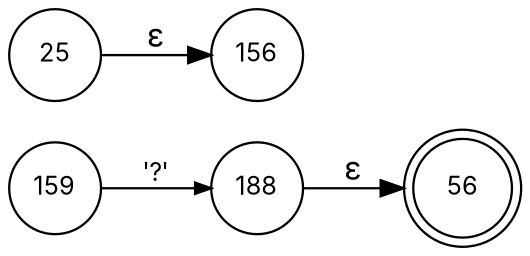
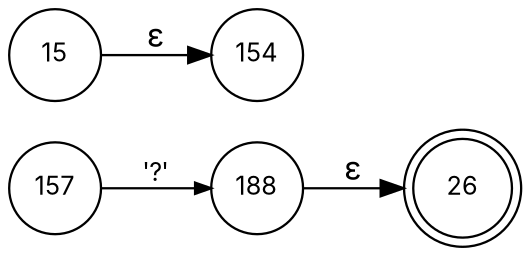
node "25": label "25" -> "15"
node "156": label "156" -> "154"
node "159": label "159" -> "157"
node "56": label "56" -> "26"
